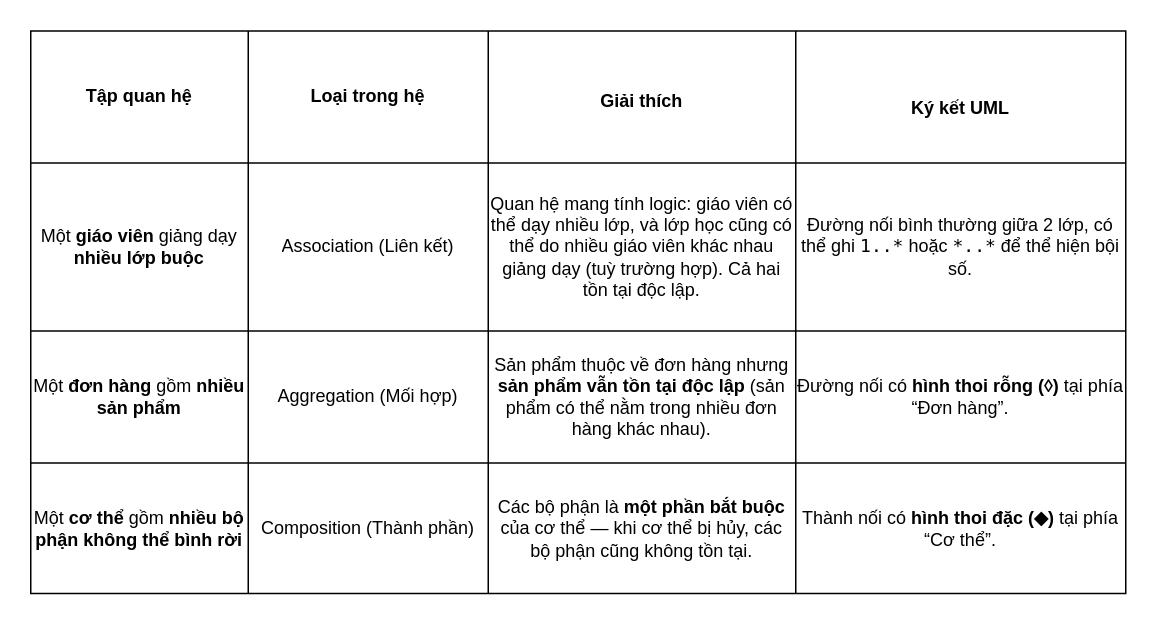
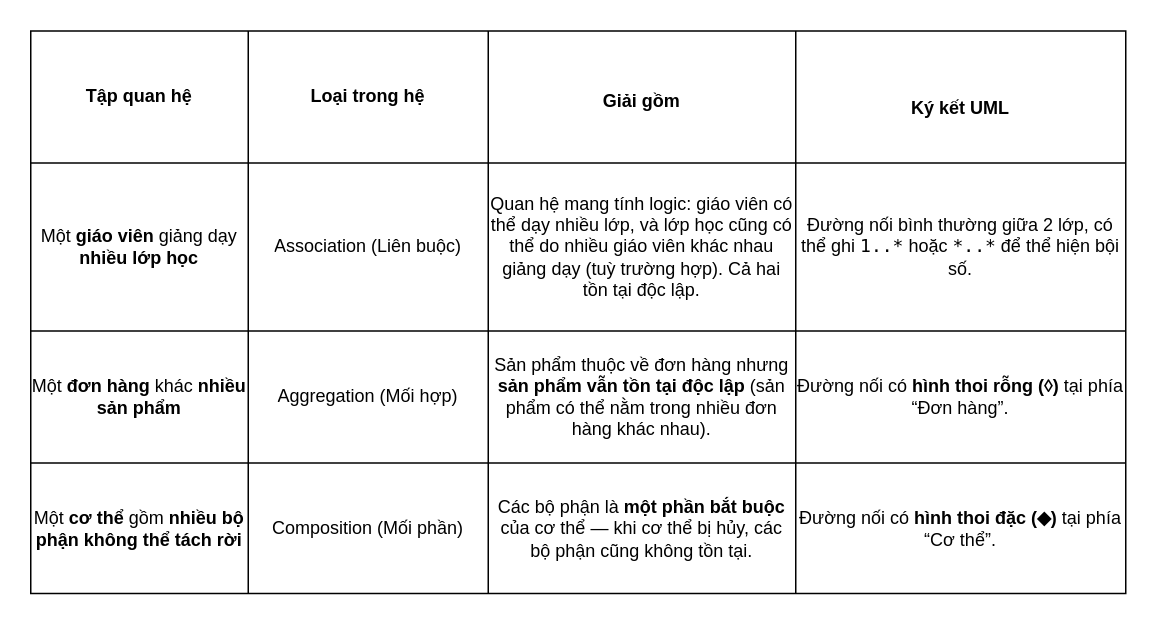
node "Giải thích": label "Giải thích" -> "Giải gồm"
node "Một giáo viên giảng dạy nhiều lớp buộc": label "Một giáo viên giảng dạy nhiều lớp buộc" -> "Một giáo viên giảng dạy nhiều lớp học"
node "Association (Liên kết)": label "Association (Liên kết)" -> "Association (Liên buộc)"
node "Một đơn hàng gồm nhiều sản phẩm": label "Một đơn hàng gồm nhiều sản phẩm" -> "Một đơn hàng khác nhiều sản phẩm"
node "Một cơ thể gồm nhiều bộ phận không thể bình rời": label "Một cơ thể gồm nhiều bộ phận không thể bình rời" -> "Một cơ thể gồm nhiều bộ phận không thể tách rời"
node "Composition (Thành phần)": label "Composition (Thành phần)" -> "Composition (Mối phần)"
node "Thành nối có hình thoi đặc (◆) tại phía “Cơ thể”.": label "Thành nối có hình thoi đặc (◆) tại phía “Cơ thể”." -> "Đường nối có hình thoi đặc (◆) tại phía “Cơ thể”."
